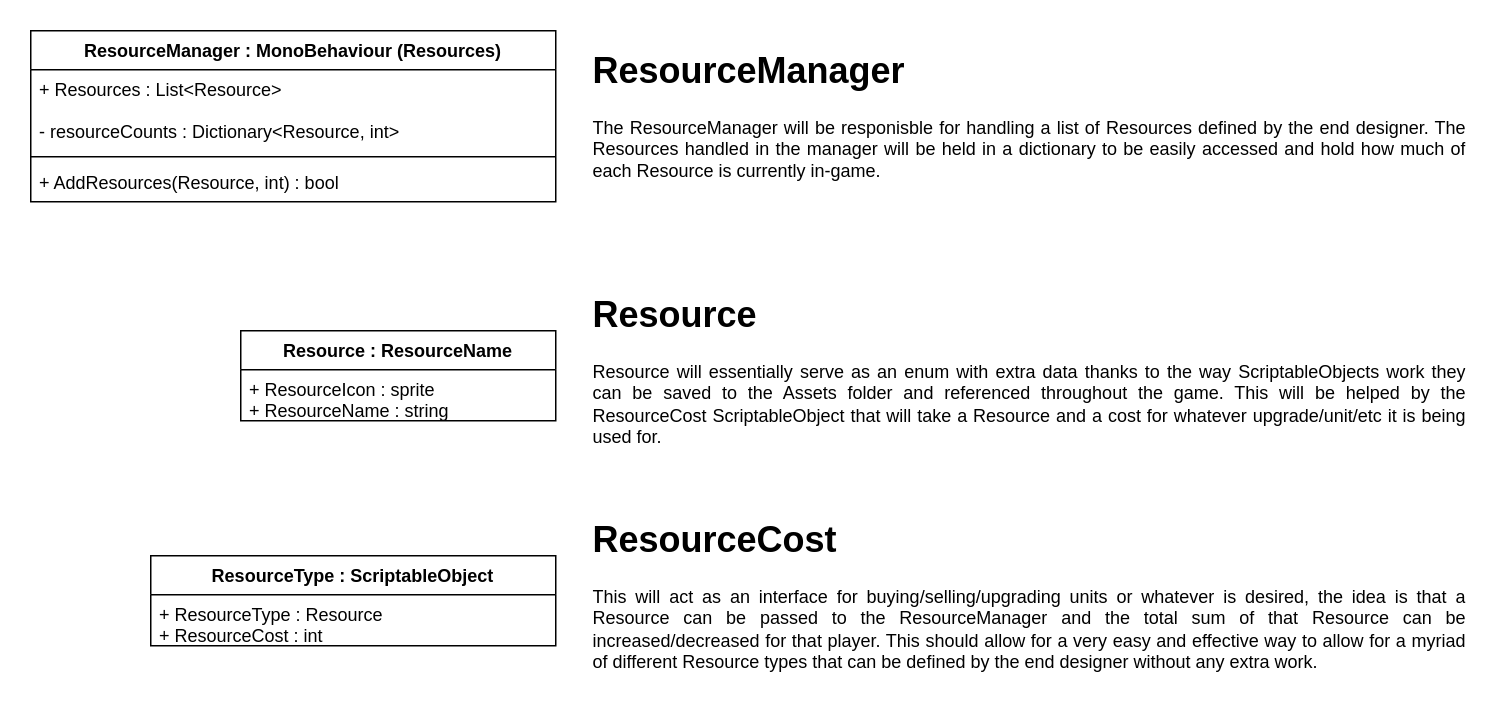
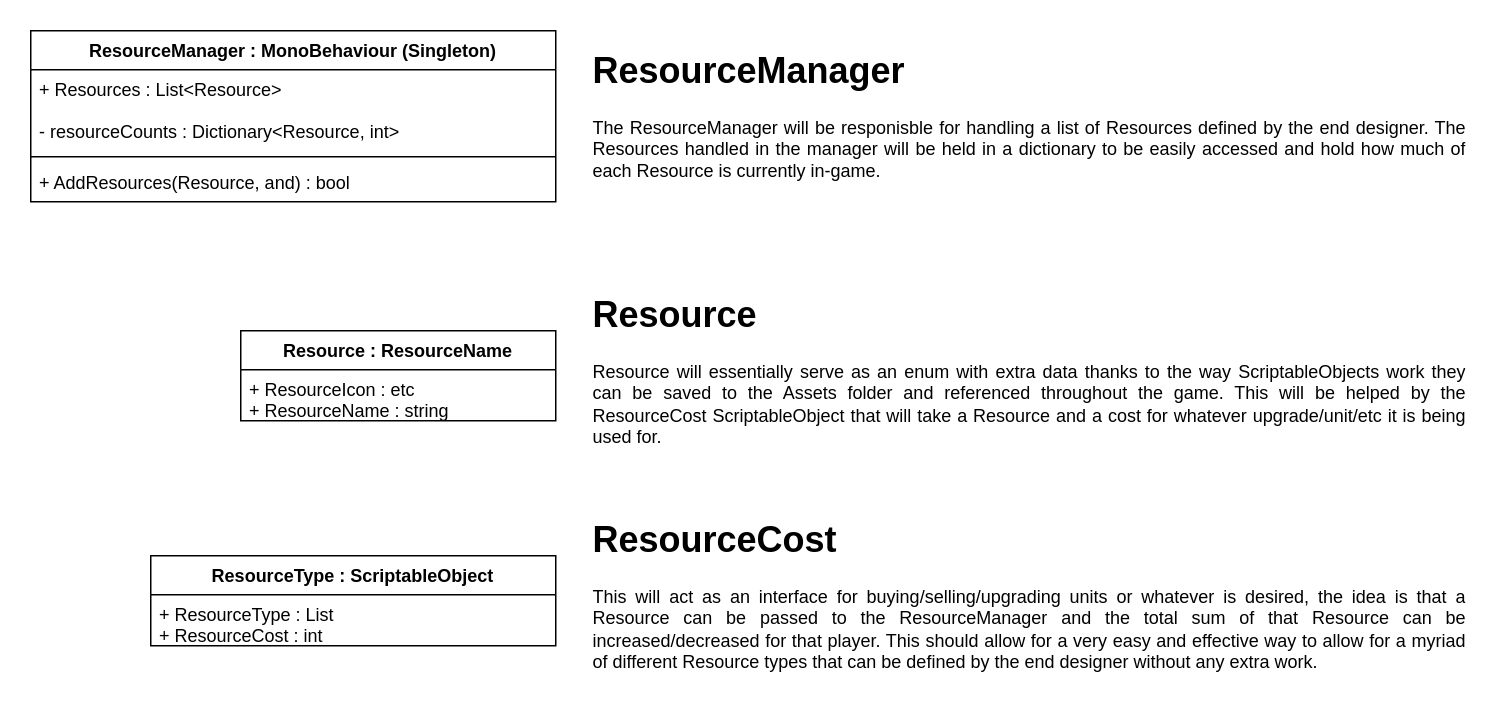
node "ResourceManager : MonoBehaviour (Resources)": label "ResourceManager : MonoBehaviour (Resources)" -> "ResourceManager : MonoBehaviour (Singleton)"
node "+ AddResources(Resource, int) : bool": label "+ AddResources(Resource, int) : bool" -> "+ AddResources(Resource, and) : bool"
node "+ ResourceIcon : sprite + ResourceName : string": label "+ ResourceIcon : sprite + ResourceName : string" -> "+ ResourceIcon : etc + ResourceName : string"
node "+ ResourceType : Resource + ResourceCost : int": label "+ ResourceType : Resource + ResourceCost : int" -> "+ ResourceType : List + ResourceCost : int"
